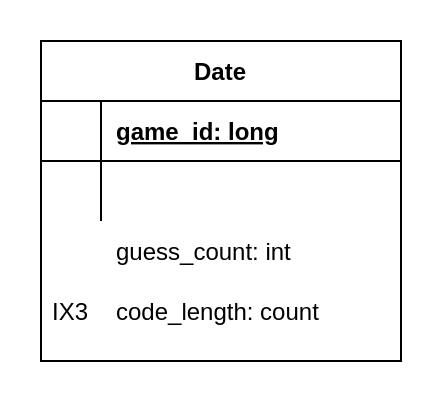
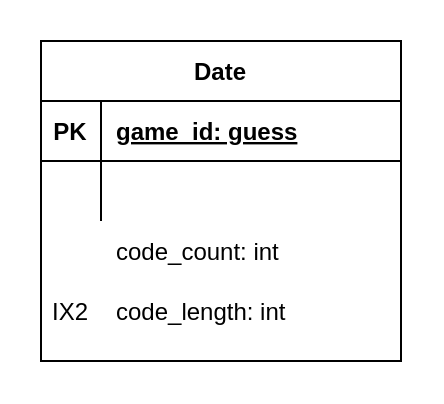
node "PK": added
node "game_id: long": label "game_id: long" -> "game_id: guess"
node "guess_count: int": label "guess_count: int" -> "code_count: int"
node "IX3": label "IX3" -> "IX2"
node "code_length: count": label "code_length: count" -> "code_length: int"
